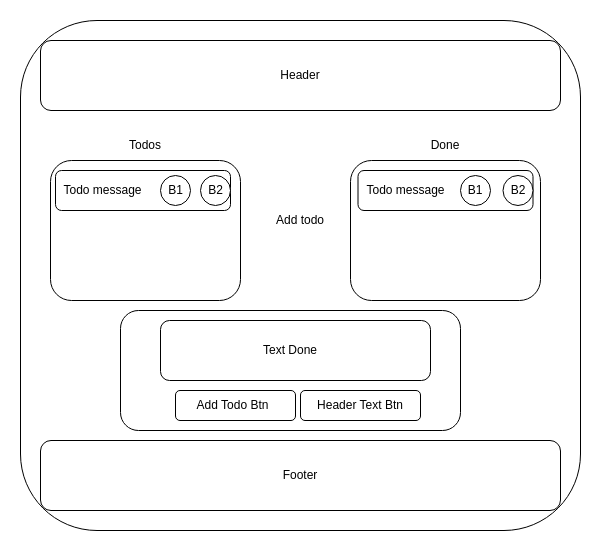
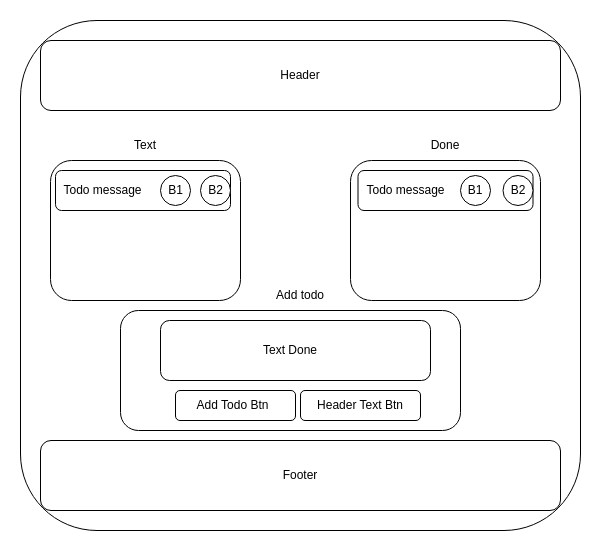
node "Todos": label "Todos" -> "Text"
node "Add todo": moved (301, 221) -> (301, 296)
